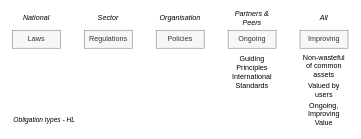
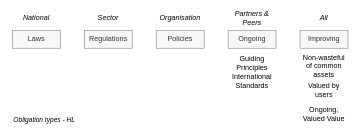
node "Ongoing, Improving Value": label "Ongoing, Improving Value" -> "Ongoing, Valued Value"
